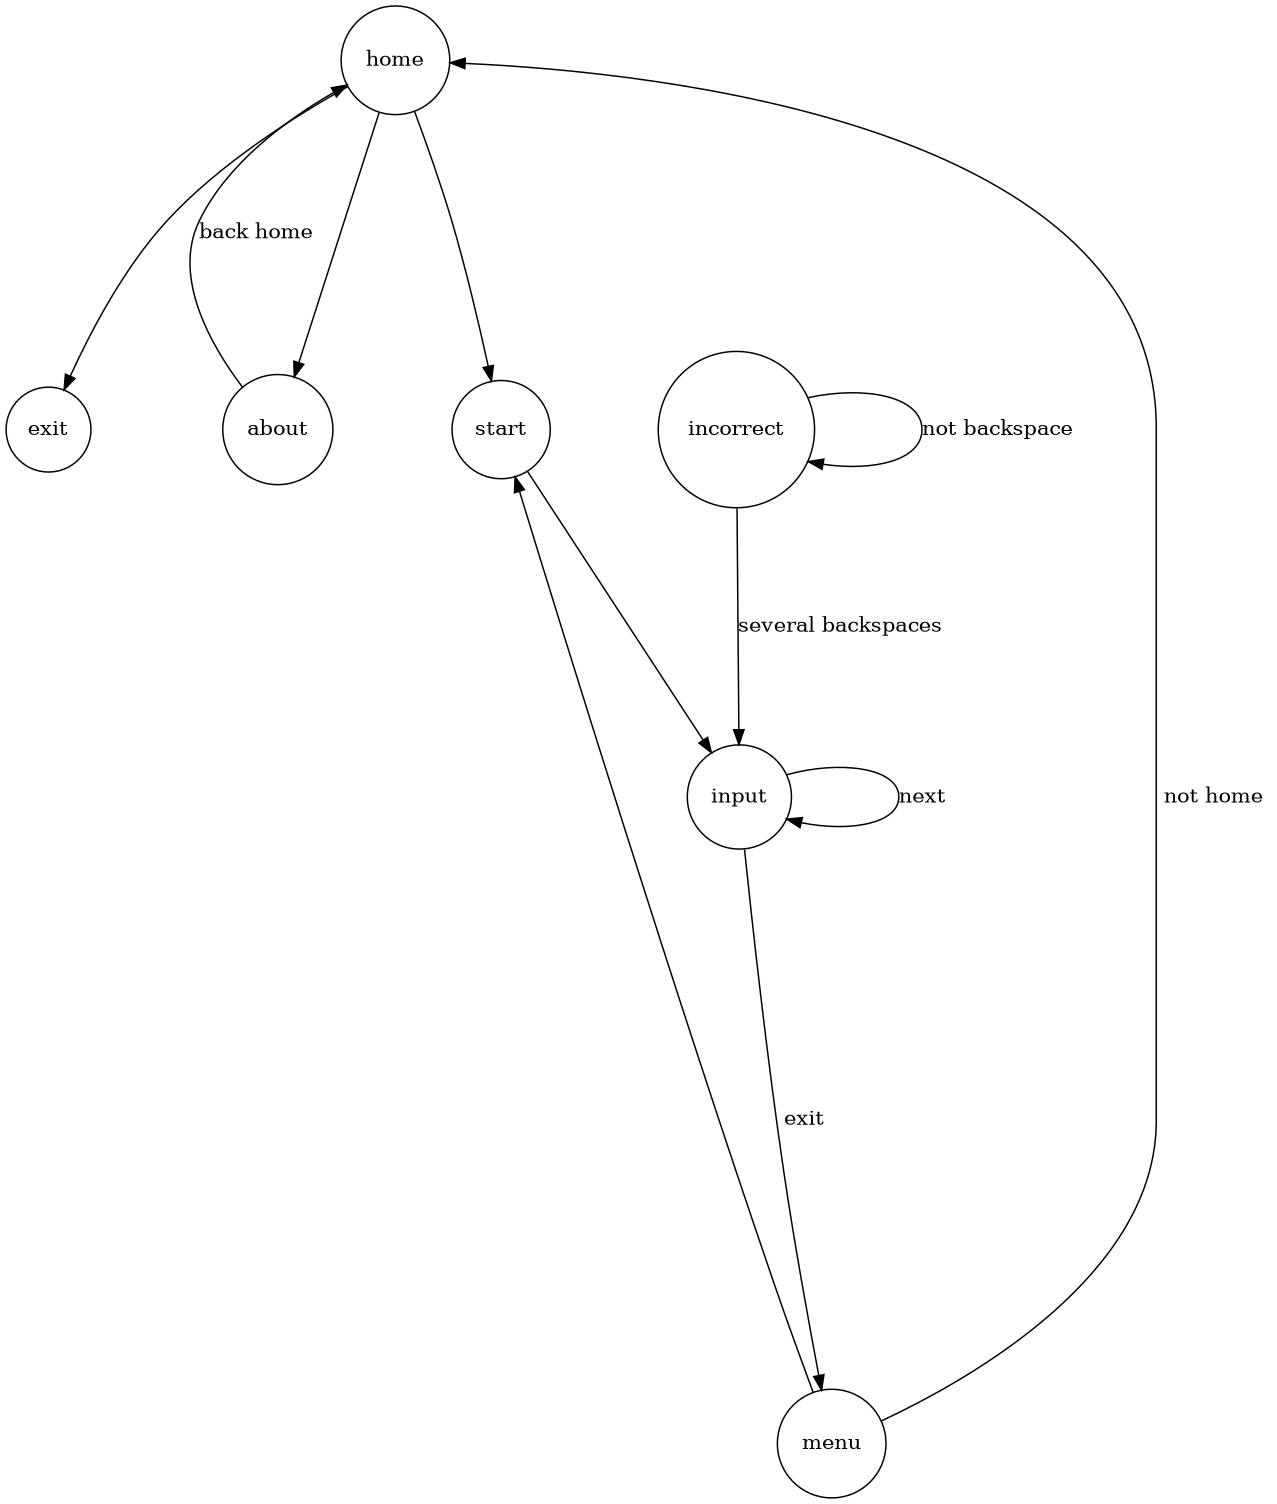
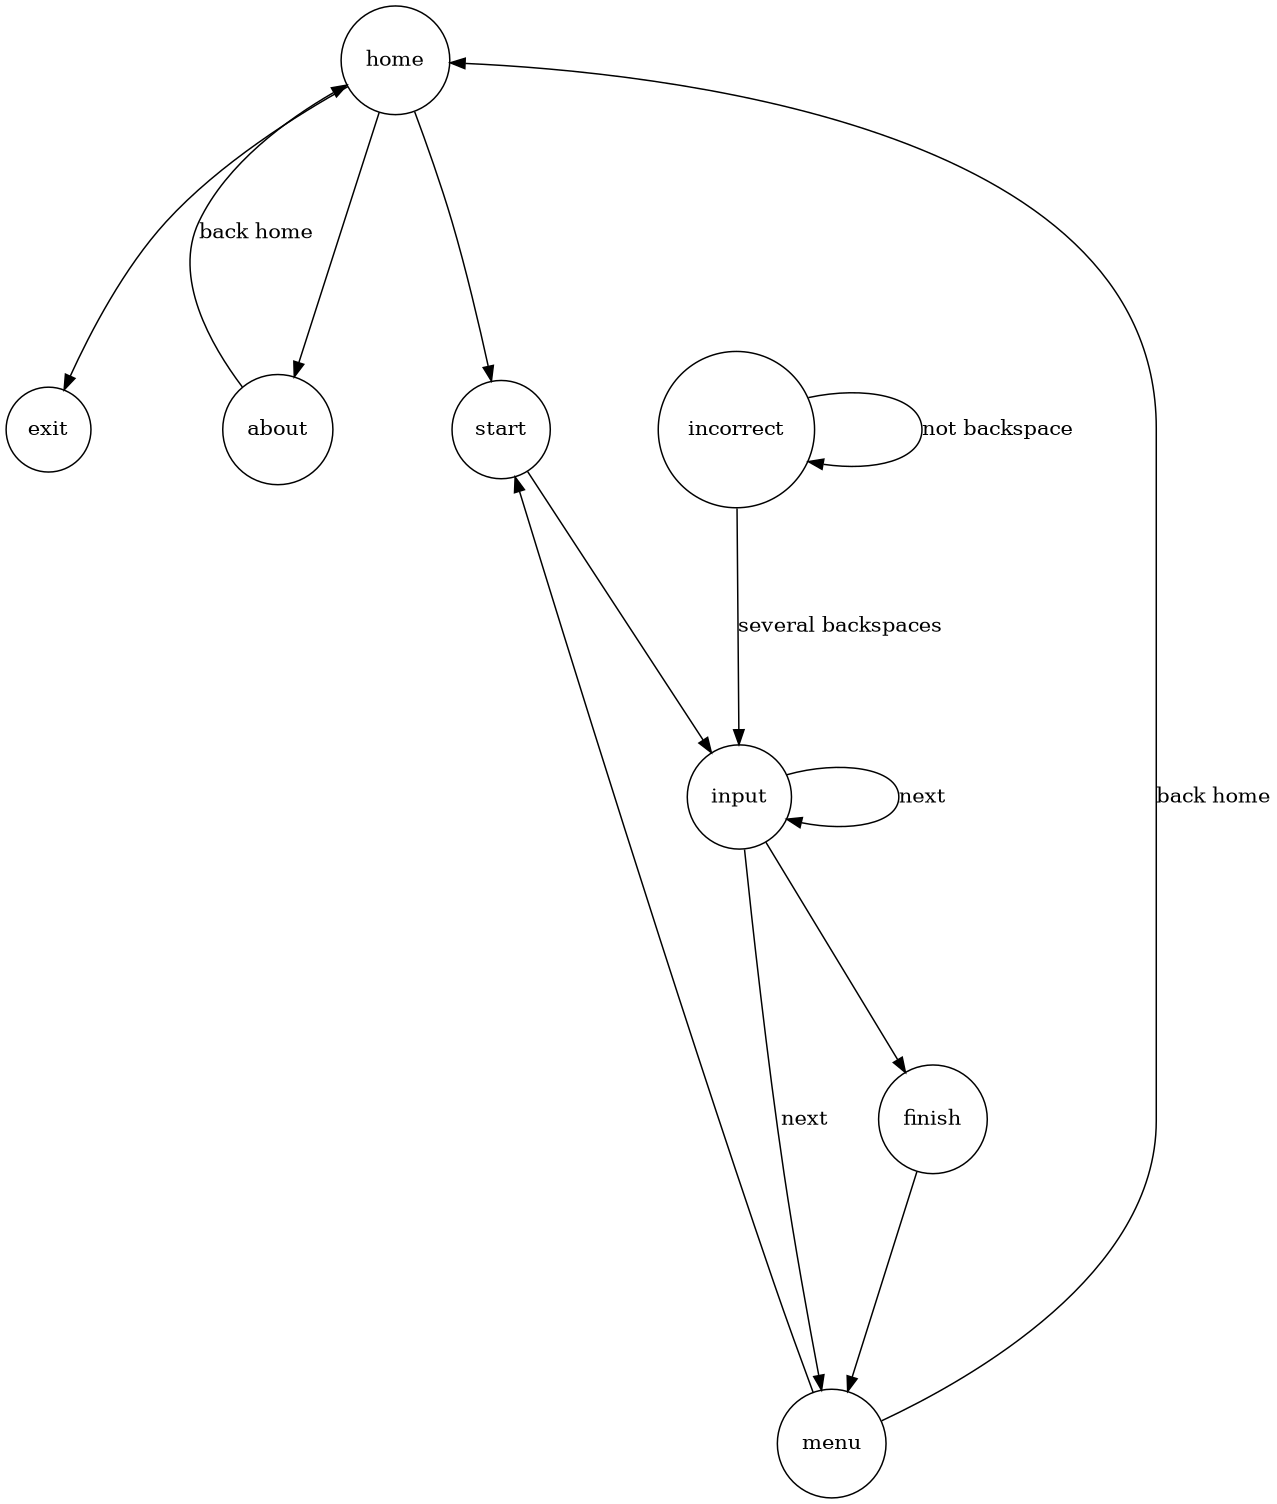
edge "menu" -> "home": label "not home" -> "back home"
edge "input" -> "menu": label "exit" -> "next"
node "finish": added
